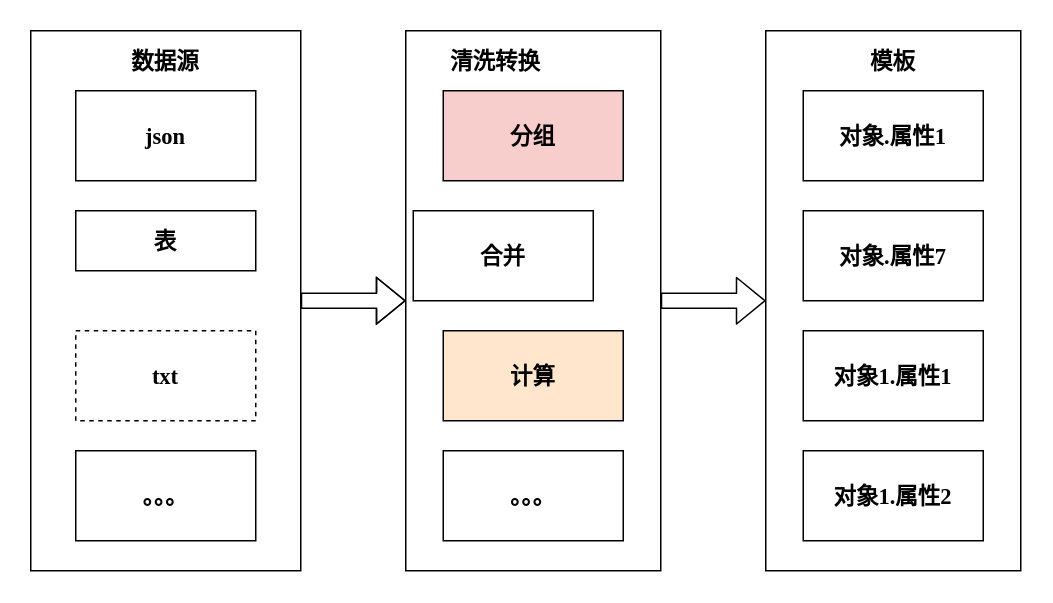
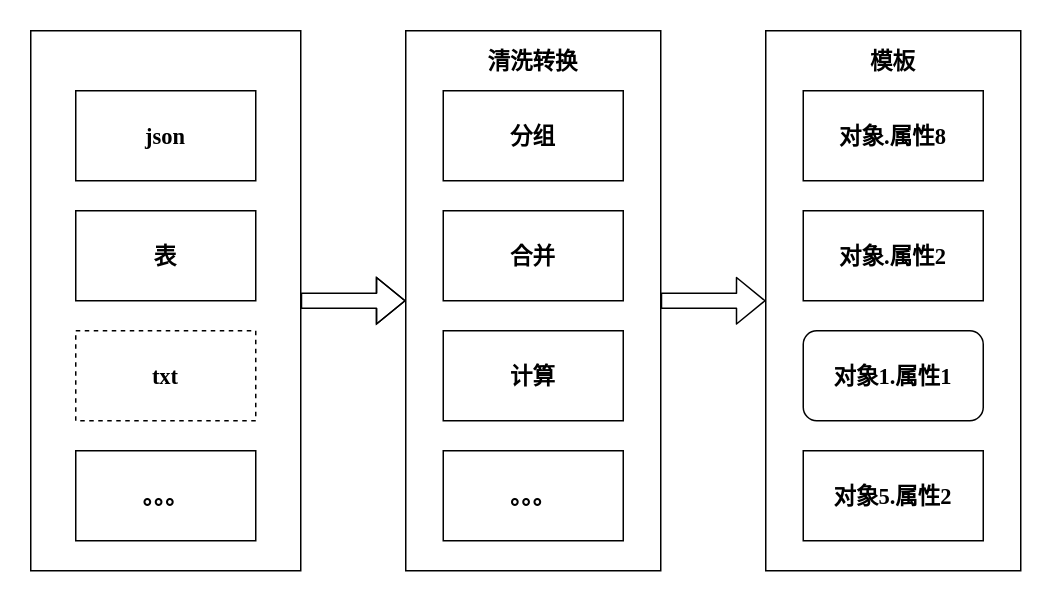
node "数据源": removed
node "清洗转换": moved (496, 61) -> (533, 61)
node "分组": fillcolor #f8cecc -> #ffffff
node "对象.属性1": label "对象.属性1" -> "对象.属性8"
node "表": size 180x60 -> 180x90
node "合并": moved (503, 256) -> (533, 256)
node "对象.属性7": label "对象.属性7" -> "对象.属性2"
node "计算": fillcolor #ffe6cc -> #ffffff
node "对象1.属性1": shape rectangle -> rounded rectangle
node "对象1.属性2": label "对象1.属性2" -> "对象5.属性2"
